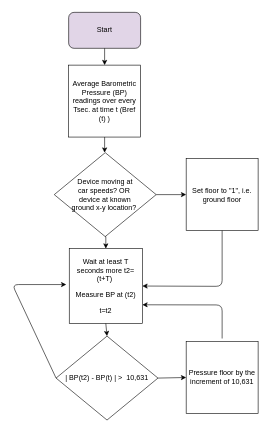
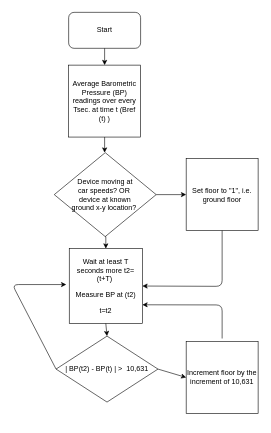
node "Start": fillcolor #e1d5e7 -> #ffffff
node "| BP(t2) - BP(t) | > 10,631": size 102x84 -> 102x66
node "Pressure floor by the increment of 10,631": label "Pressure floor by the increment of 10,631" -> "Increment floor by the increment of 10,631"
